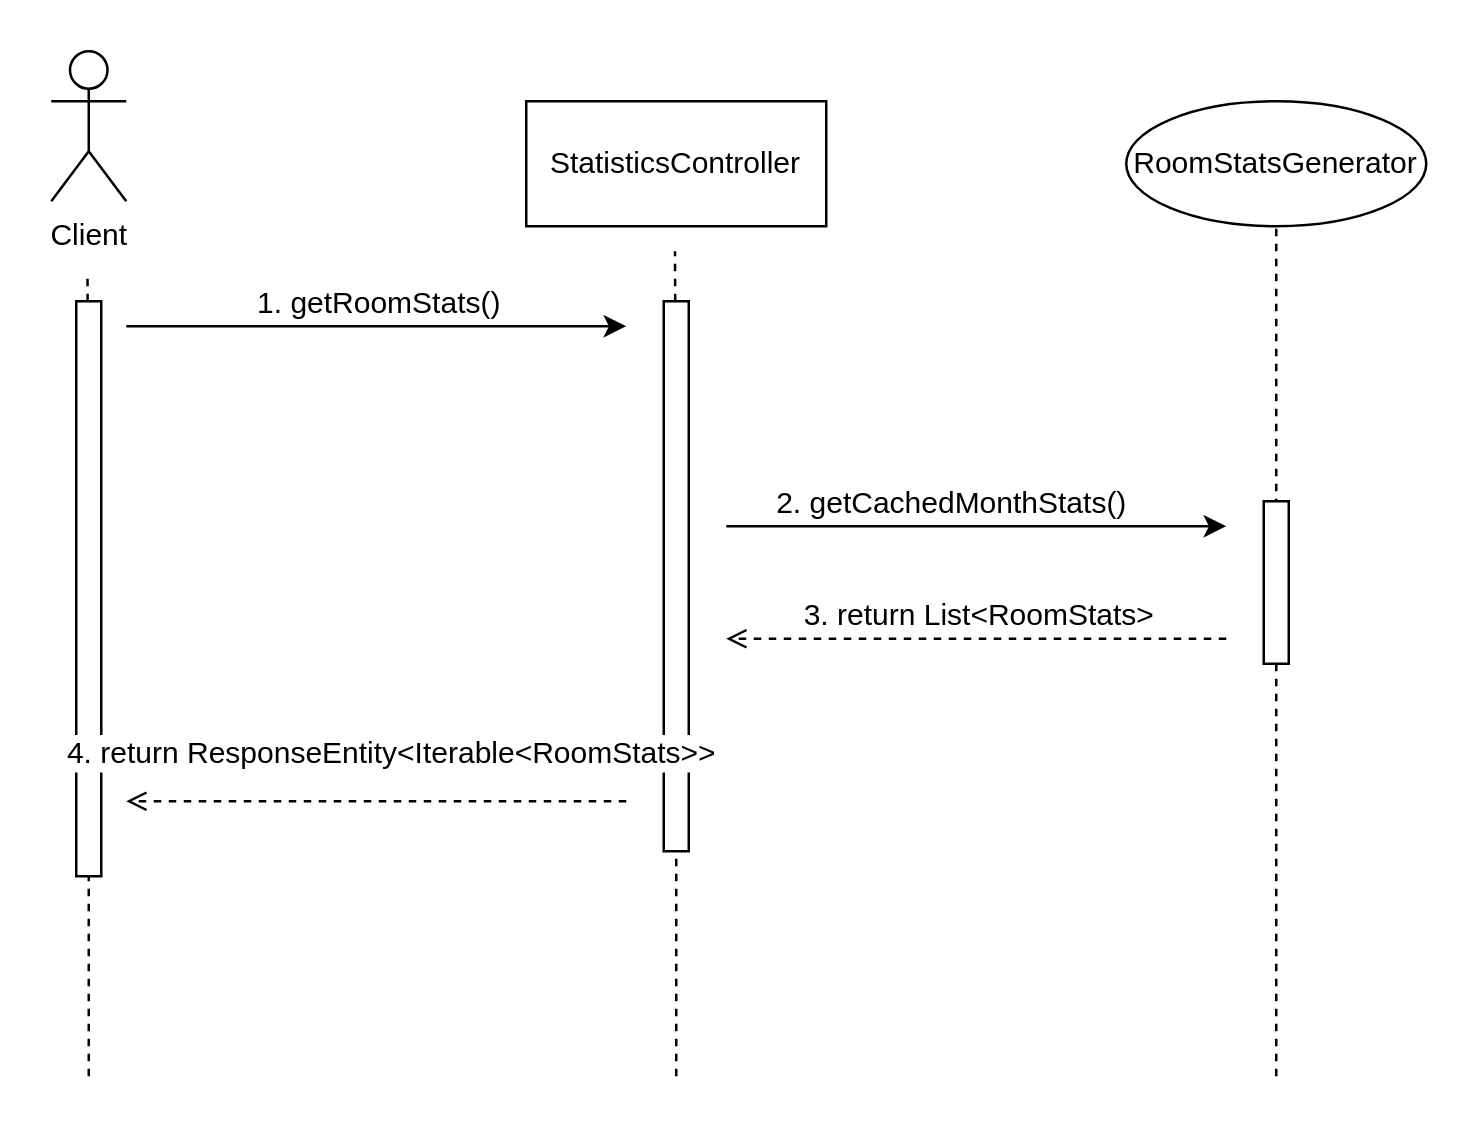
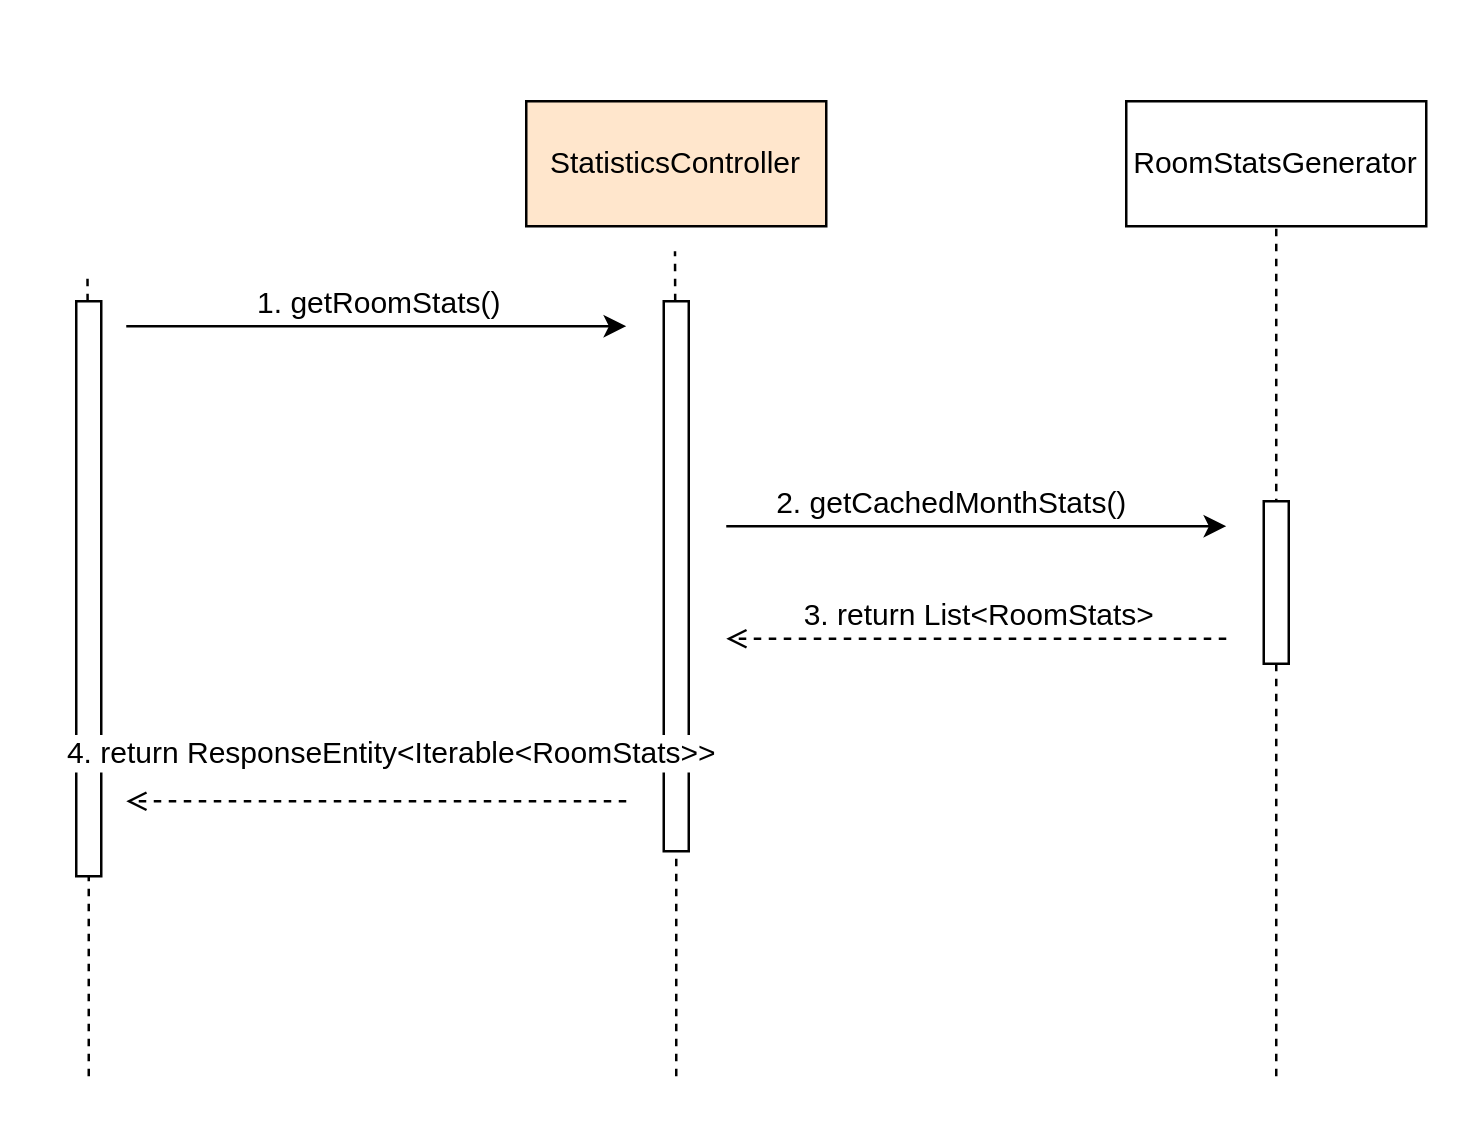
node "Client": removed
node "StatisticsController": fillcolor #ffffff -> #ffe6cc
node "RoomStatsGenerator": shape ellipse -> rectangle
